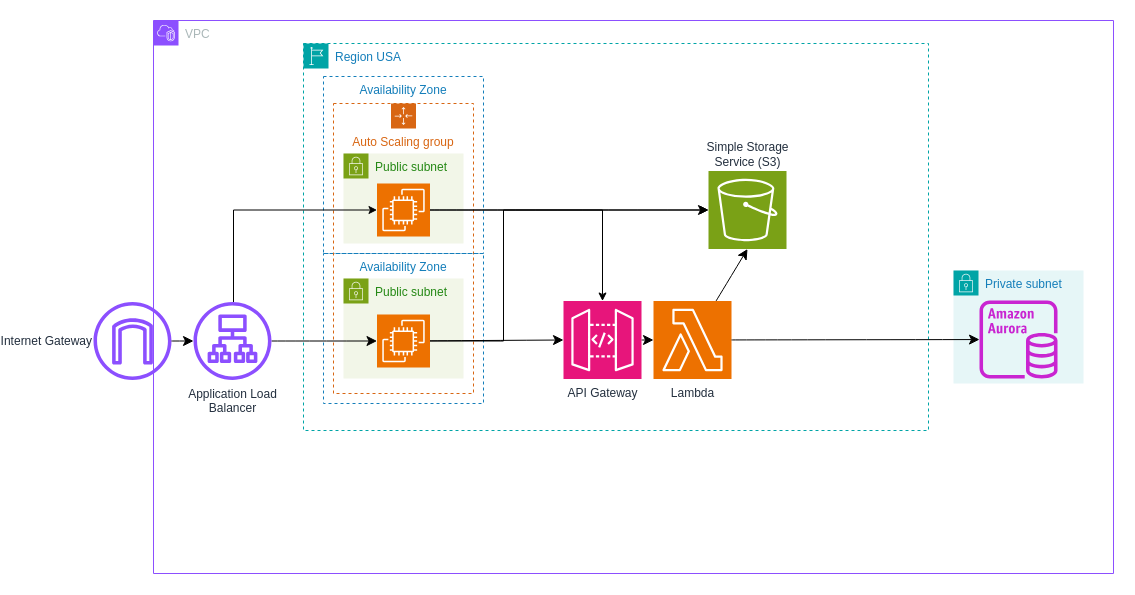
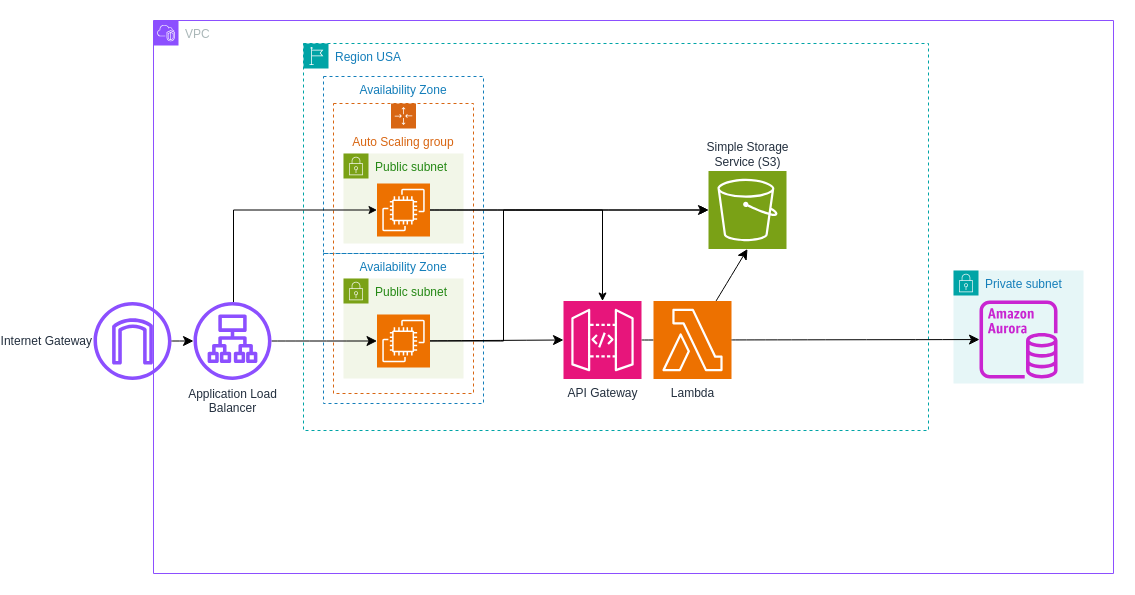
edge "API Gateway" -> "Lambda": arrowhead classic -> none
